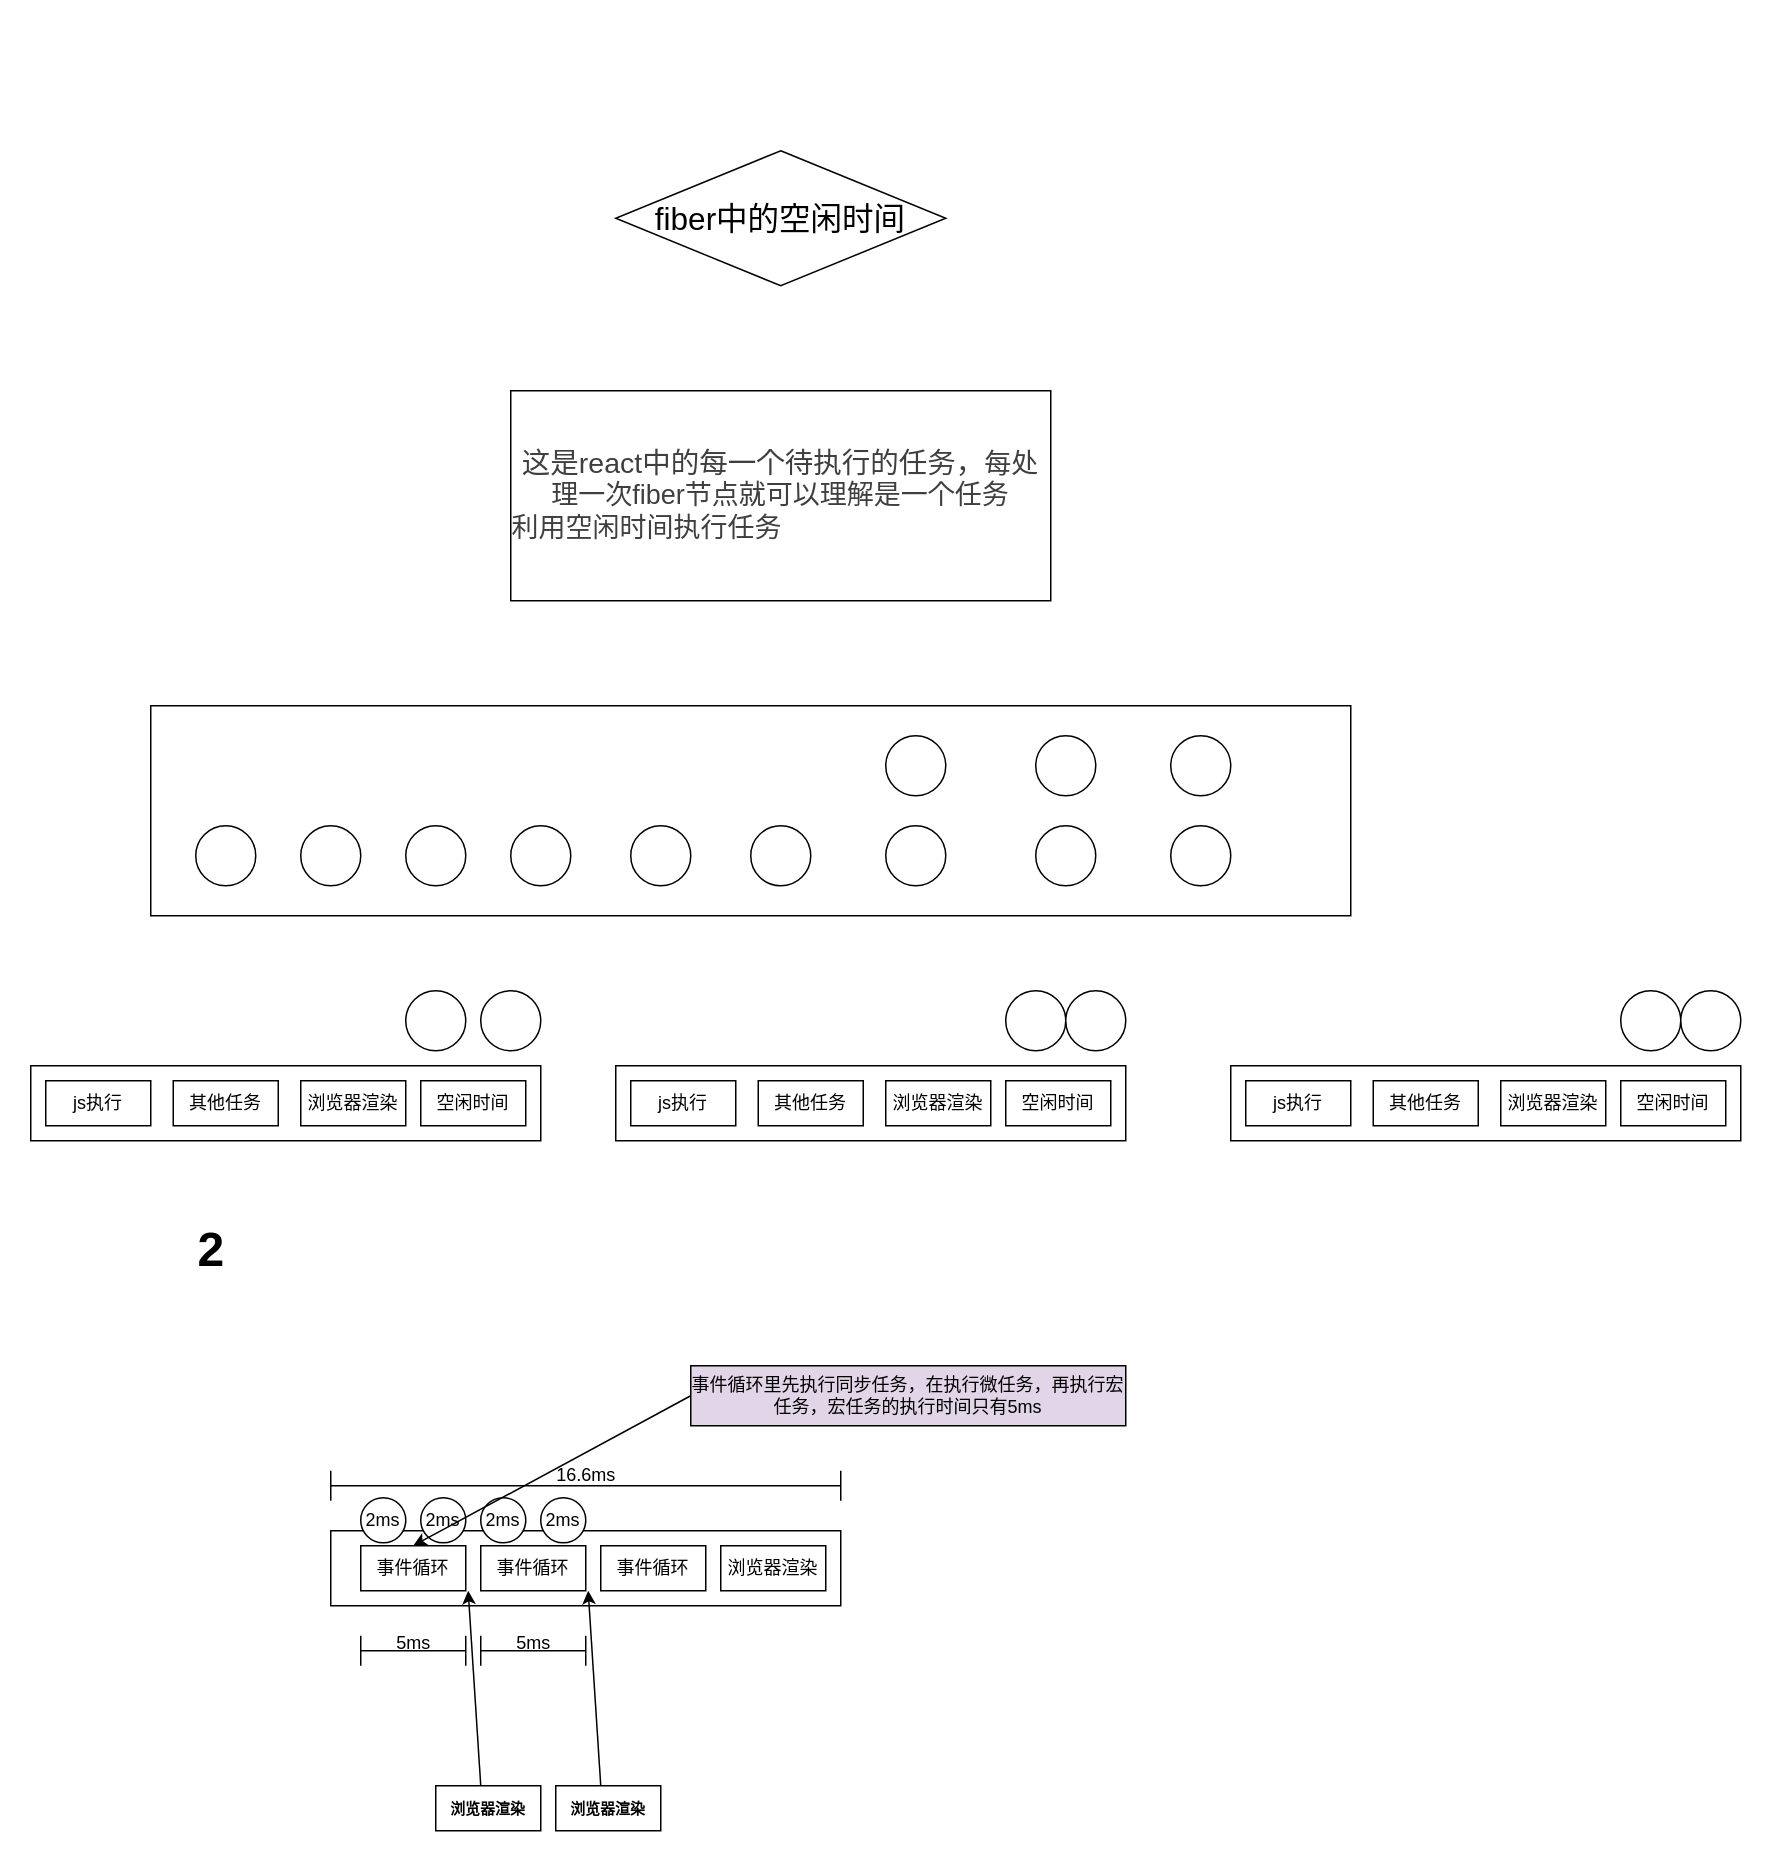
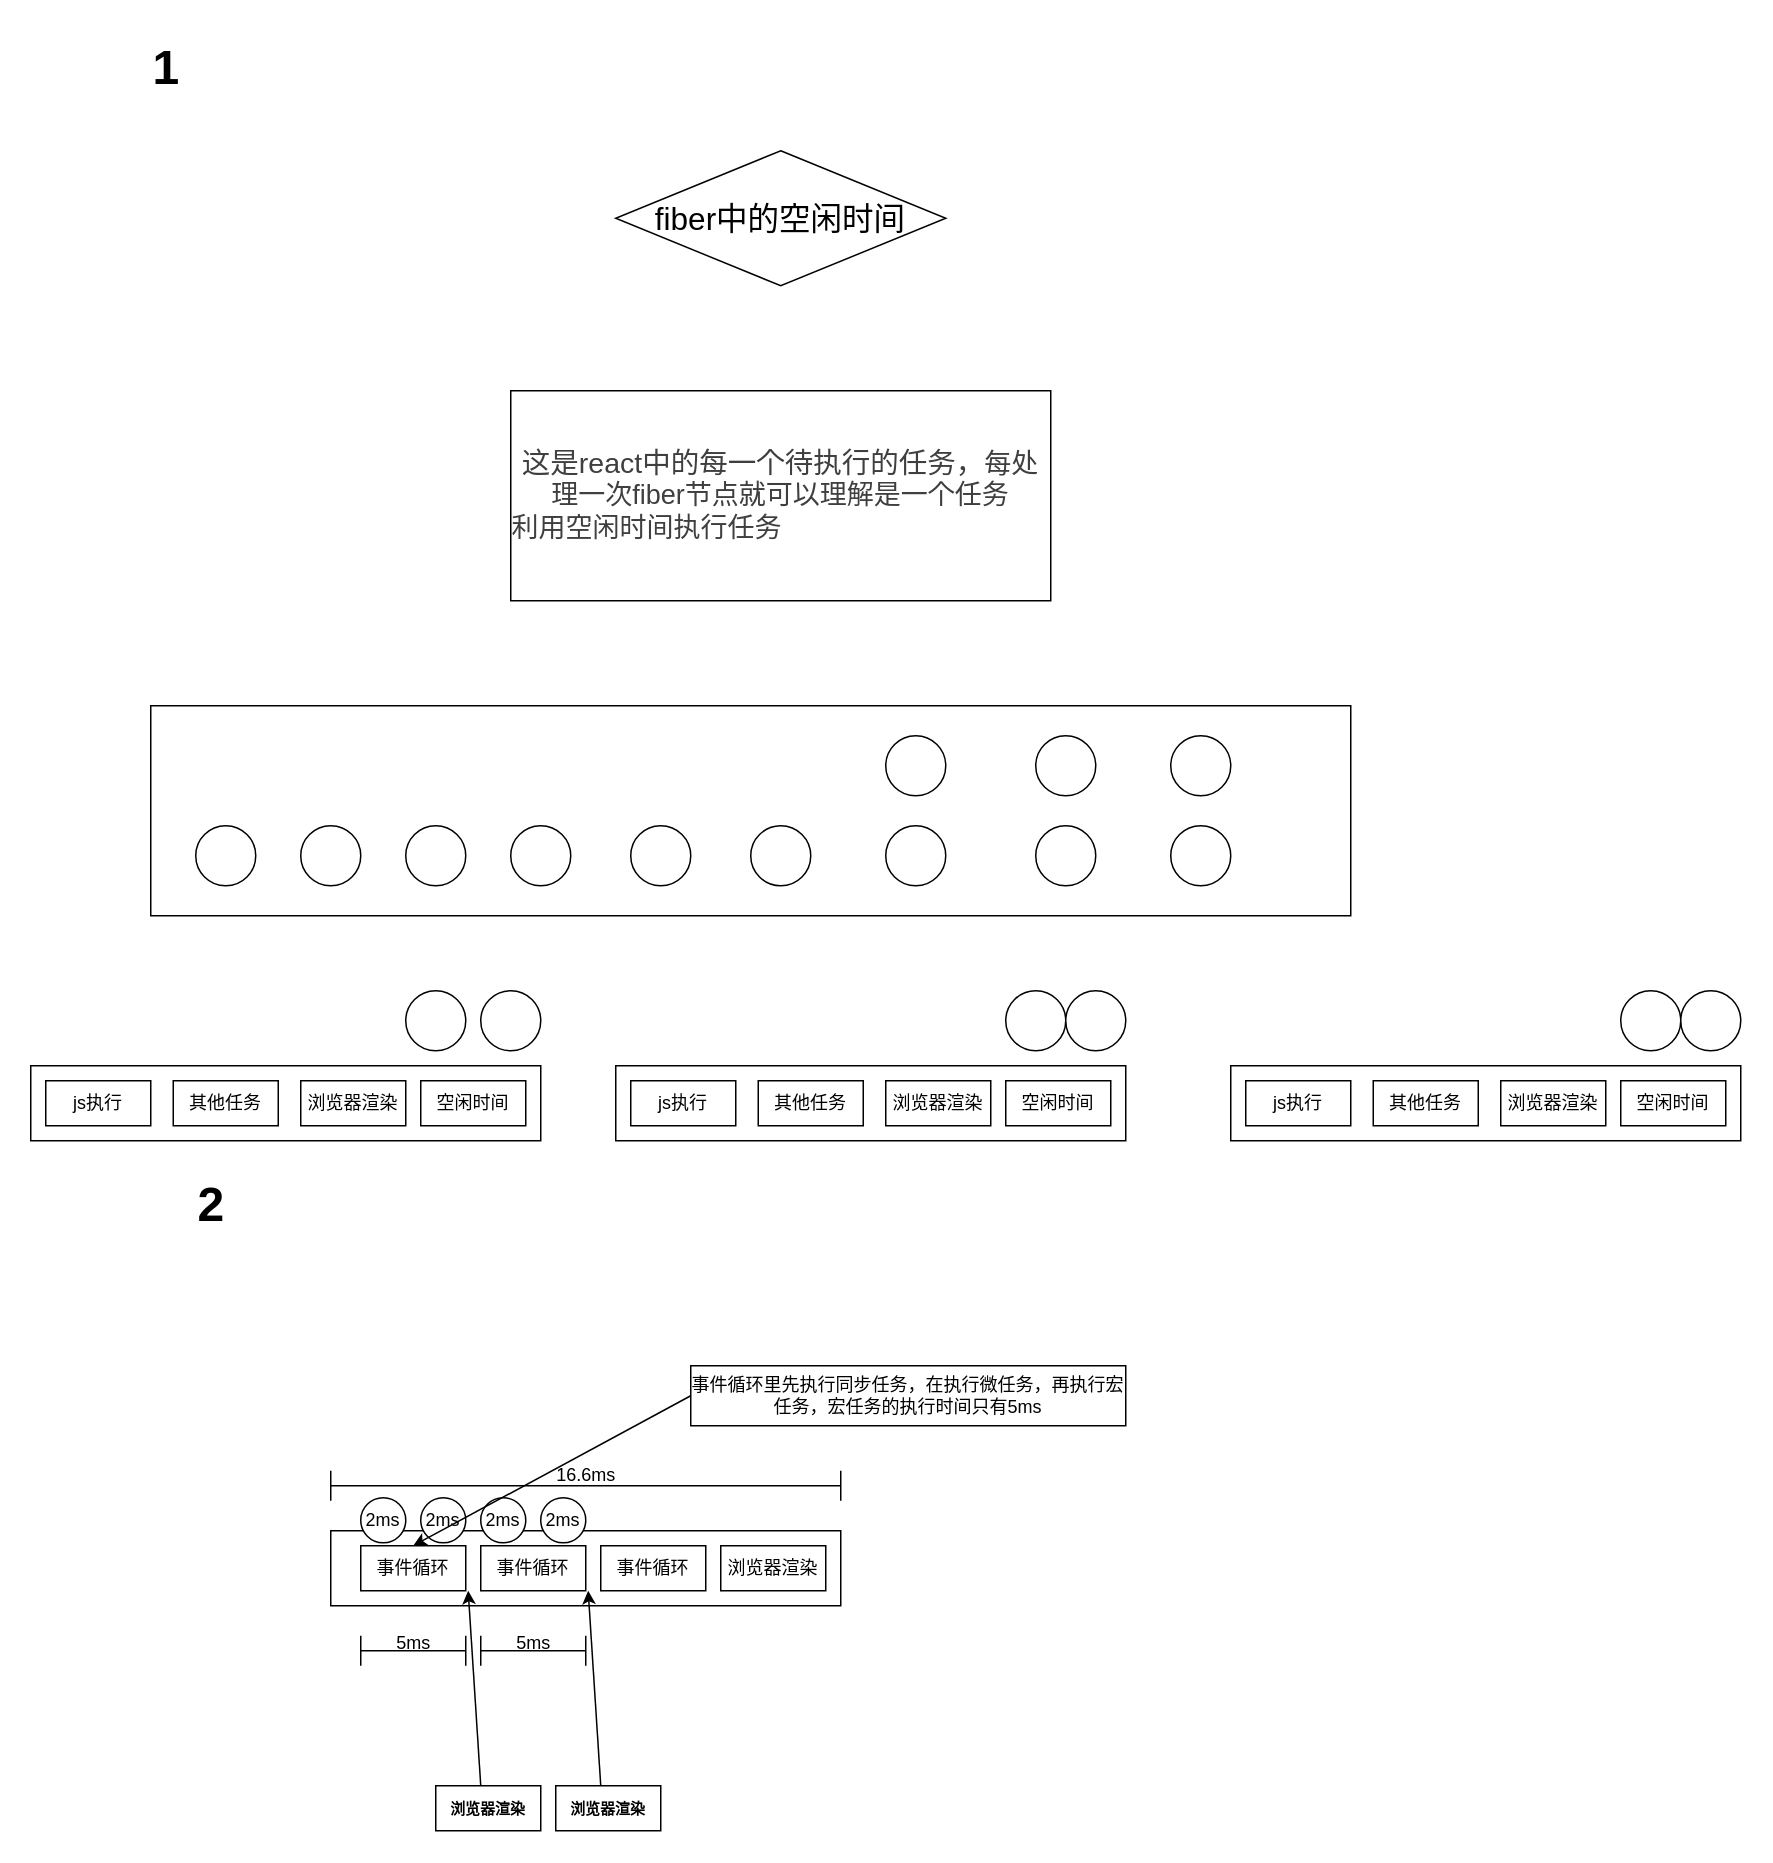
node "1": added
node "2": moved (211, 1250) -> (211, 1205)
node "事件循环里先执行同步任务，在执行微任务，再执行宏任务，宏任务的执行时间只有5ms": fillcolor #e1d5e7 -> #ffffff
